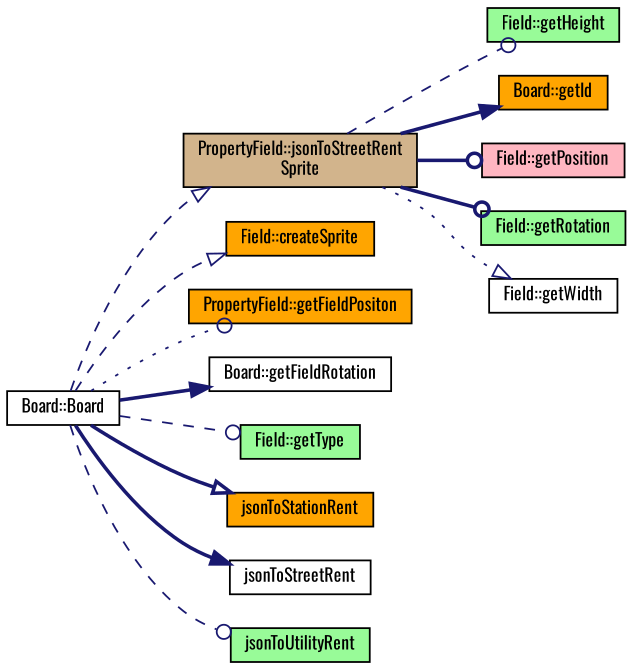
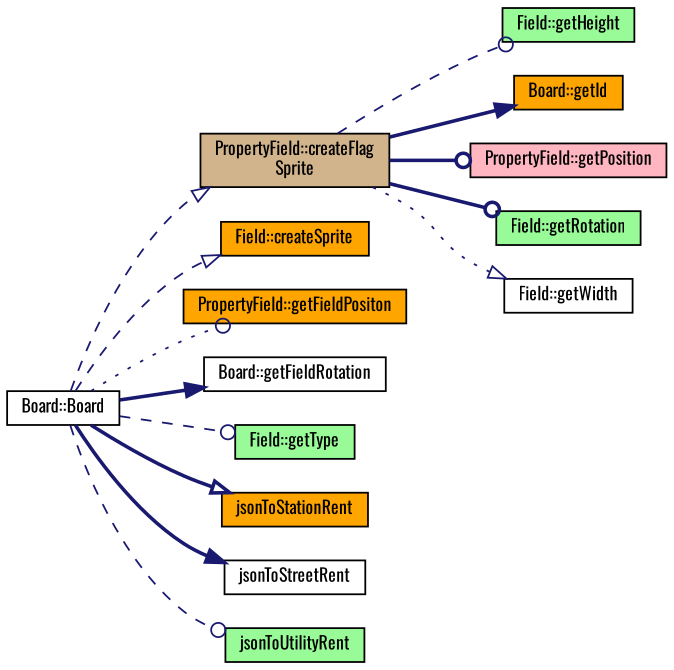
node "PropertyField::jsonToStreetRent Sprite": label "PropertyField::jsonToStreetRent Sprite" -> "PropertyField::createFlag Sprite"
node "Field::getPosition": label "Field::getPosition" -> "PropertyField::getPosition"
